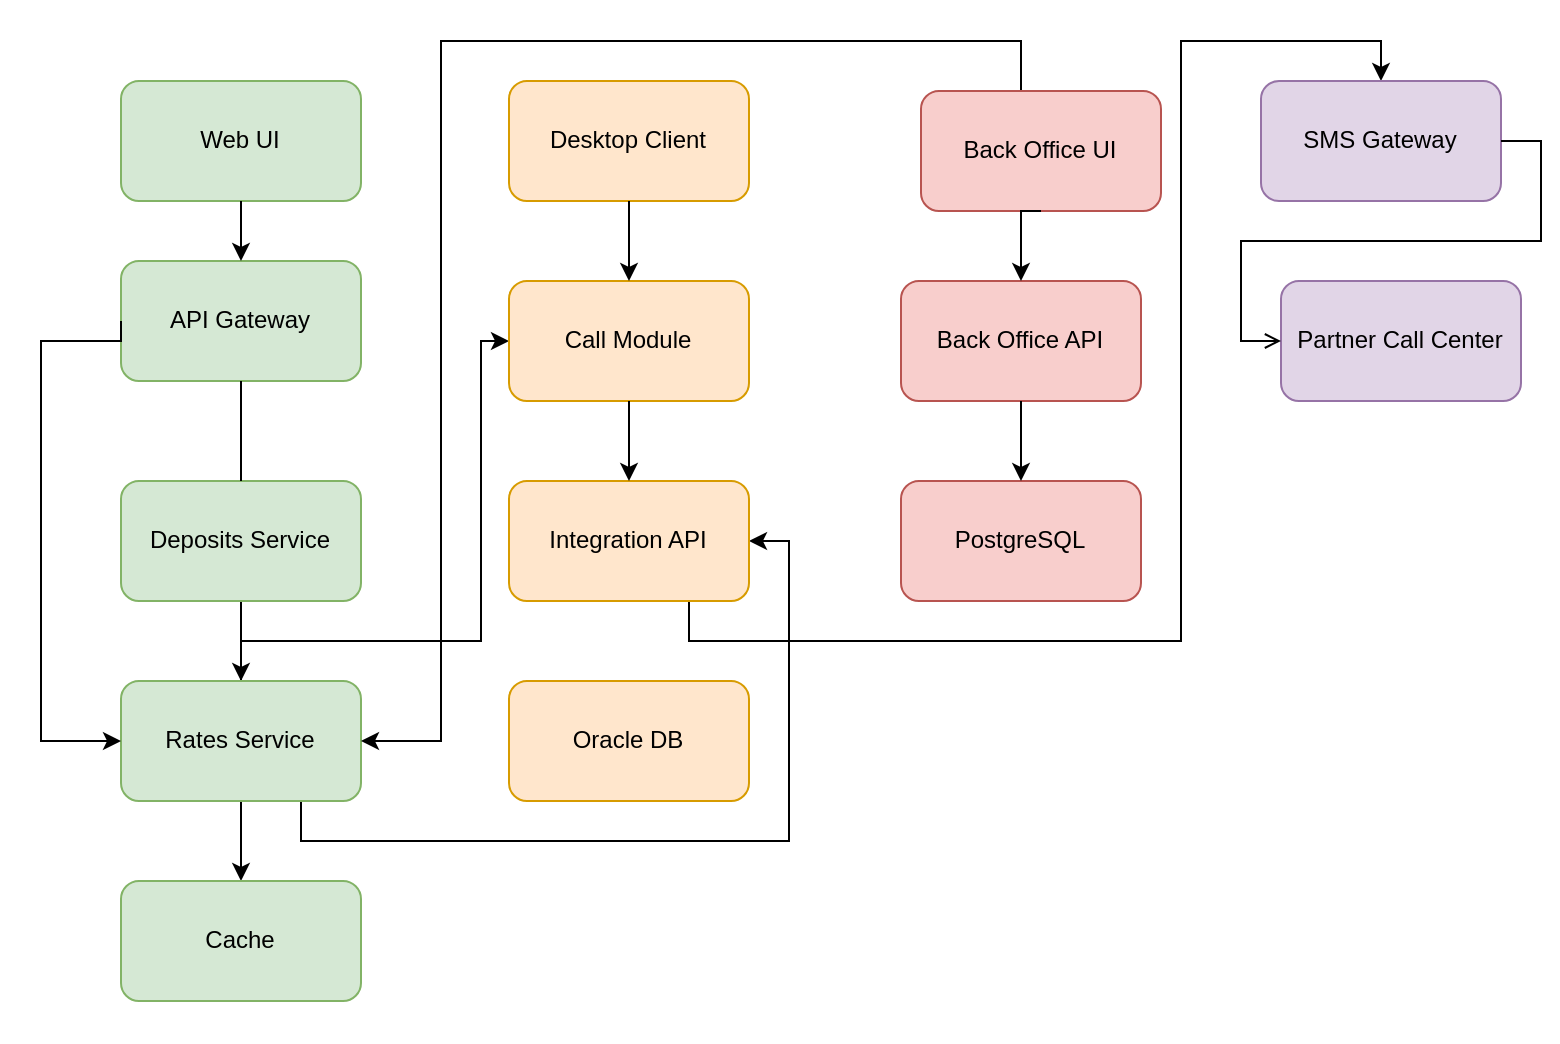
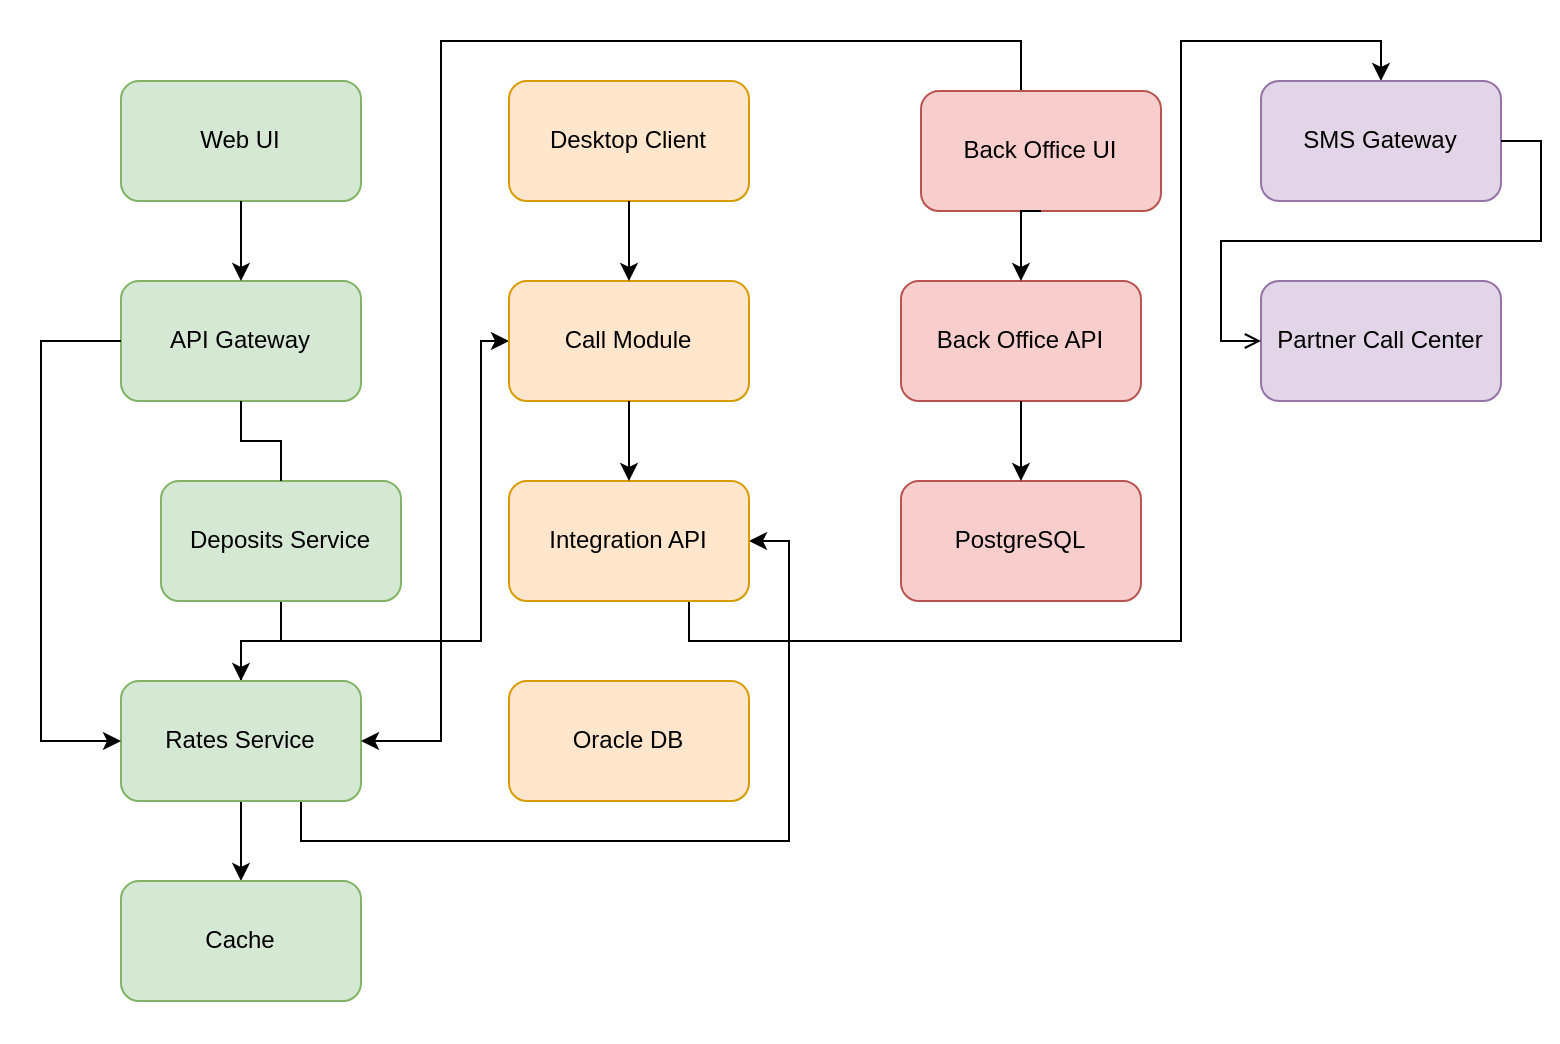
node "API Gateway": moved (241, 321) -> (241, 341)
node "Partner Call Center": moved (1401, 341) -> (1381, 341)
node "Deposits Service": moved (241, 541) -> (281, 541)
